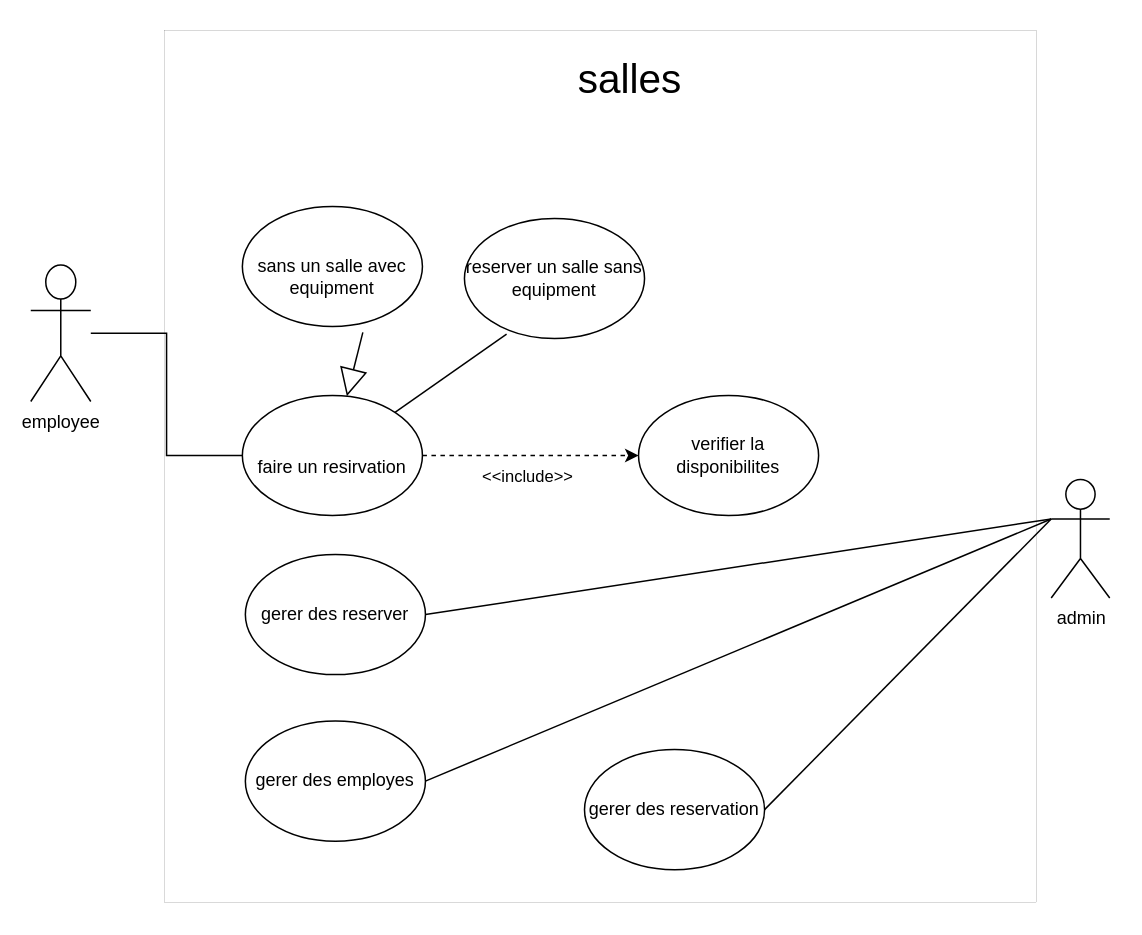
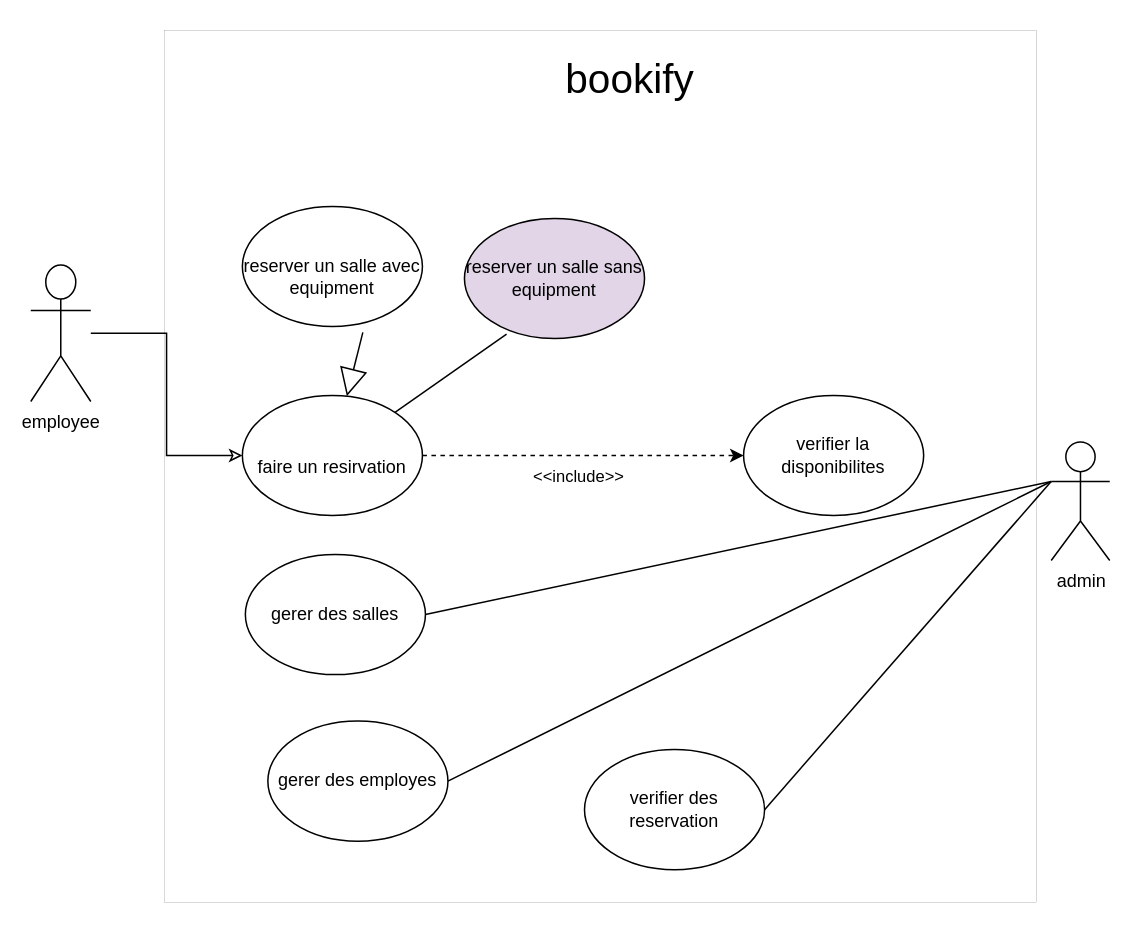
node "salles": label "salles" -> "bookify"
node "sans un salle avec equipment": label "sans un salle avec equipment" -> "reserver un salle avec equipment"
node "reserver un salle sans equipment": fillcolor #ffffff -> #e1d5e7
edge "employee" -- "faire un resirvation": arrowhead none -> classic
node "verifier la disponibilites": moved (728, 455) -> (833, 455)
node "admin": moved (1080, 539) -> (1080, 501)
node "gerer des reserver": label "gerer des reserver" -> "gerer des salles"
node "gerer des employes": moved (335, 781) -> (358, 781)
node "gerer des reservation": label "gerer des reservation" -> "verifier des reservation"
